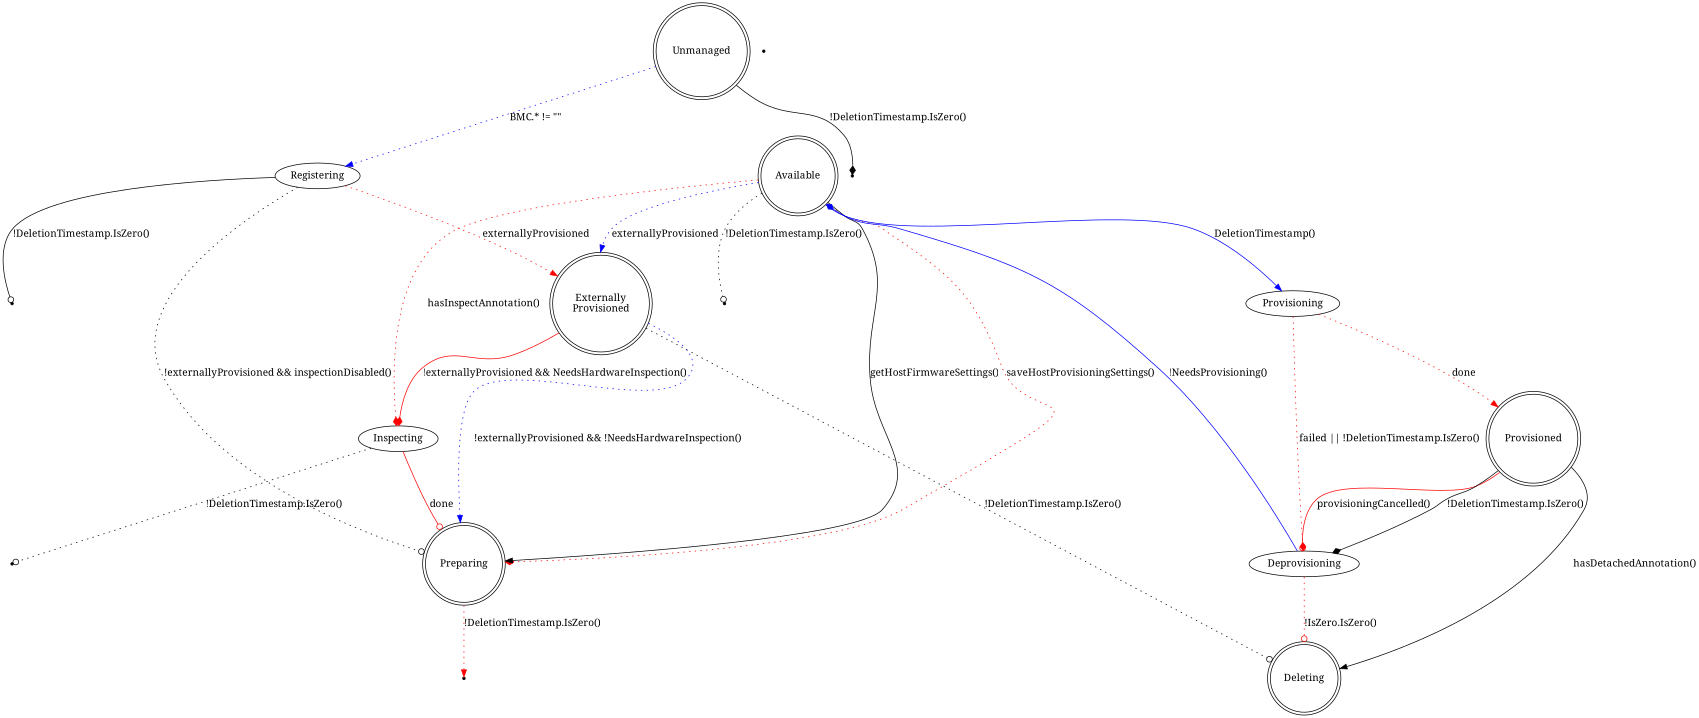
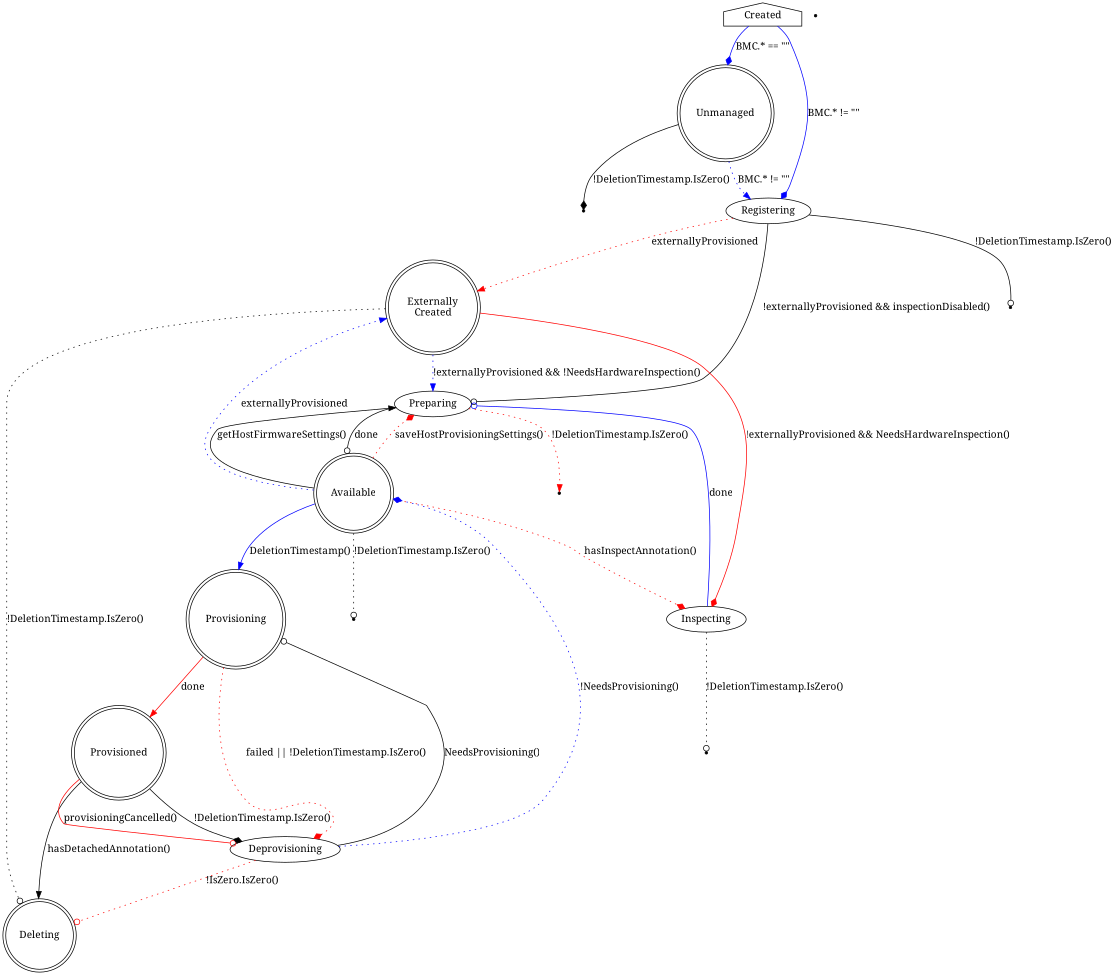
node "Created": added
node "Externally Provisioned": label "Externally Provisioned" -> "Externally Created"
node "Provisioning": shape ellipse -> doublecircle
edge "Deprovisioning" -> "Available": style solid -> dotted
edge "Provisioning" -> "Provisioned": style dotted -> solid
edge "Registering" -> "Preparing": style dotted -> solid
edge "Preparing" -> "Available": added, label "done"
edge "Inspecting" -> "Preparing": color red -> blue
node "Preparing": shape doublecircle -> ellipse
edge "Deprovisioning" -> "Provisioning": added, label "NeedsProvisioning()"
